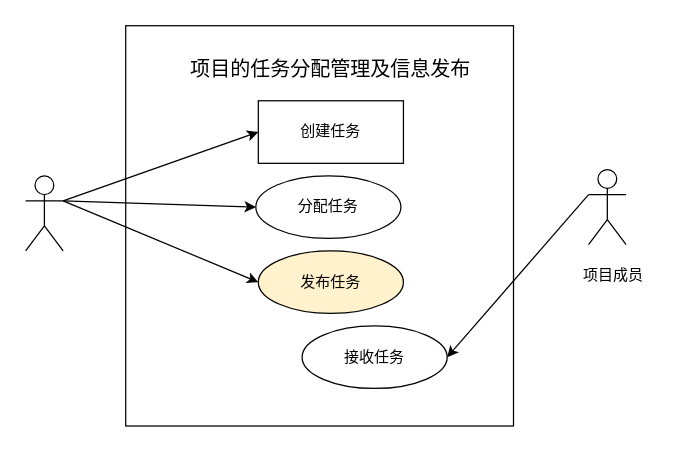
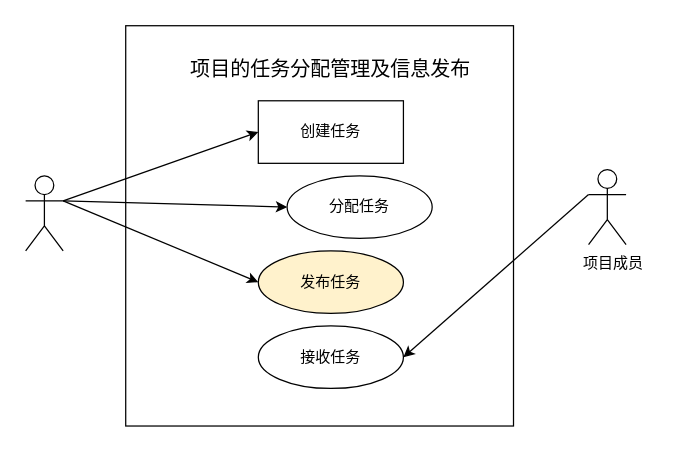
node "分配任务": moved (328, 207) -> (359, 207)
node "项目成员": moved (613, 276) -> (613, 263)
node "接收任务": moved (374, 357) -> (331, 357)
